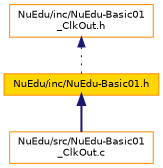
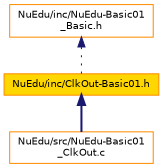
node "NuEdu/inc/NuEdu-Basic01 _ClkOut.h": label "NuEdu/inc/NuEdu-Basic01 _ClkOut.h" -> "NuEdu/inc/NuEdu-Basic01 _Basic.h"
node "NuEdu/inc/NuEdu-Basic01.h": label "NuEdu/inc/NuEdu-Basic01.h" -> "NuEdu/inc/ClkOut-Basic01.h"
